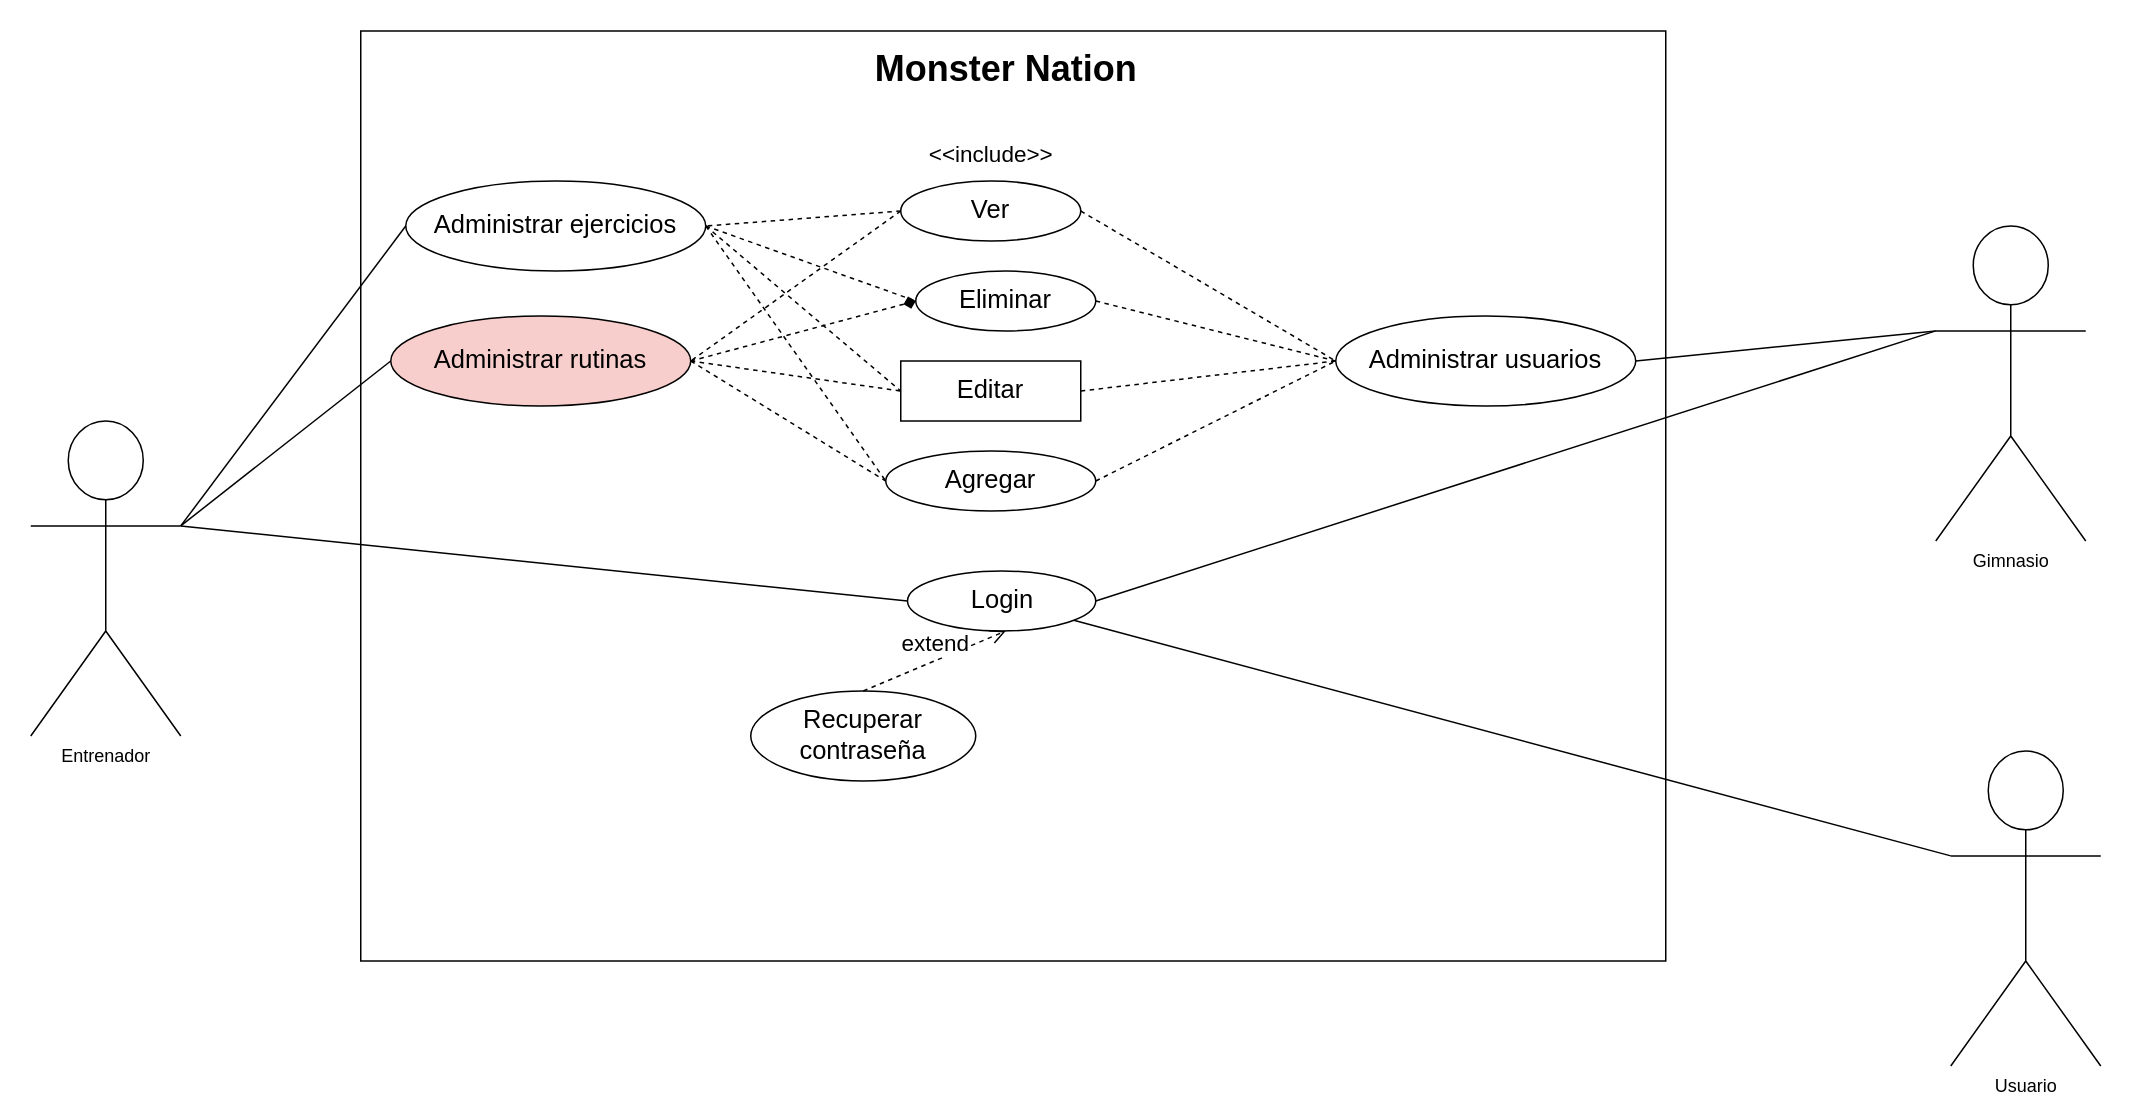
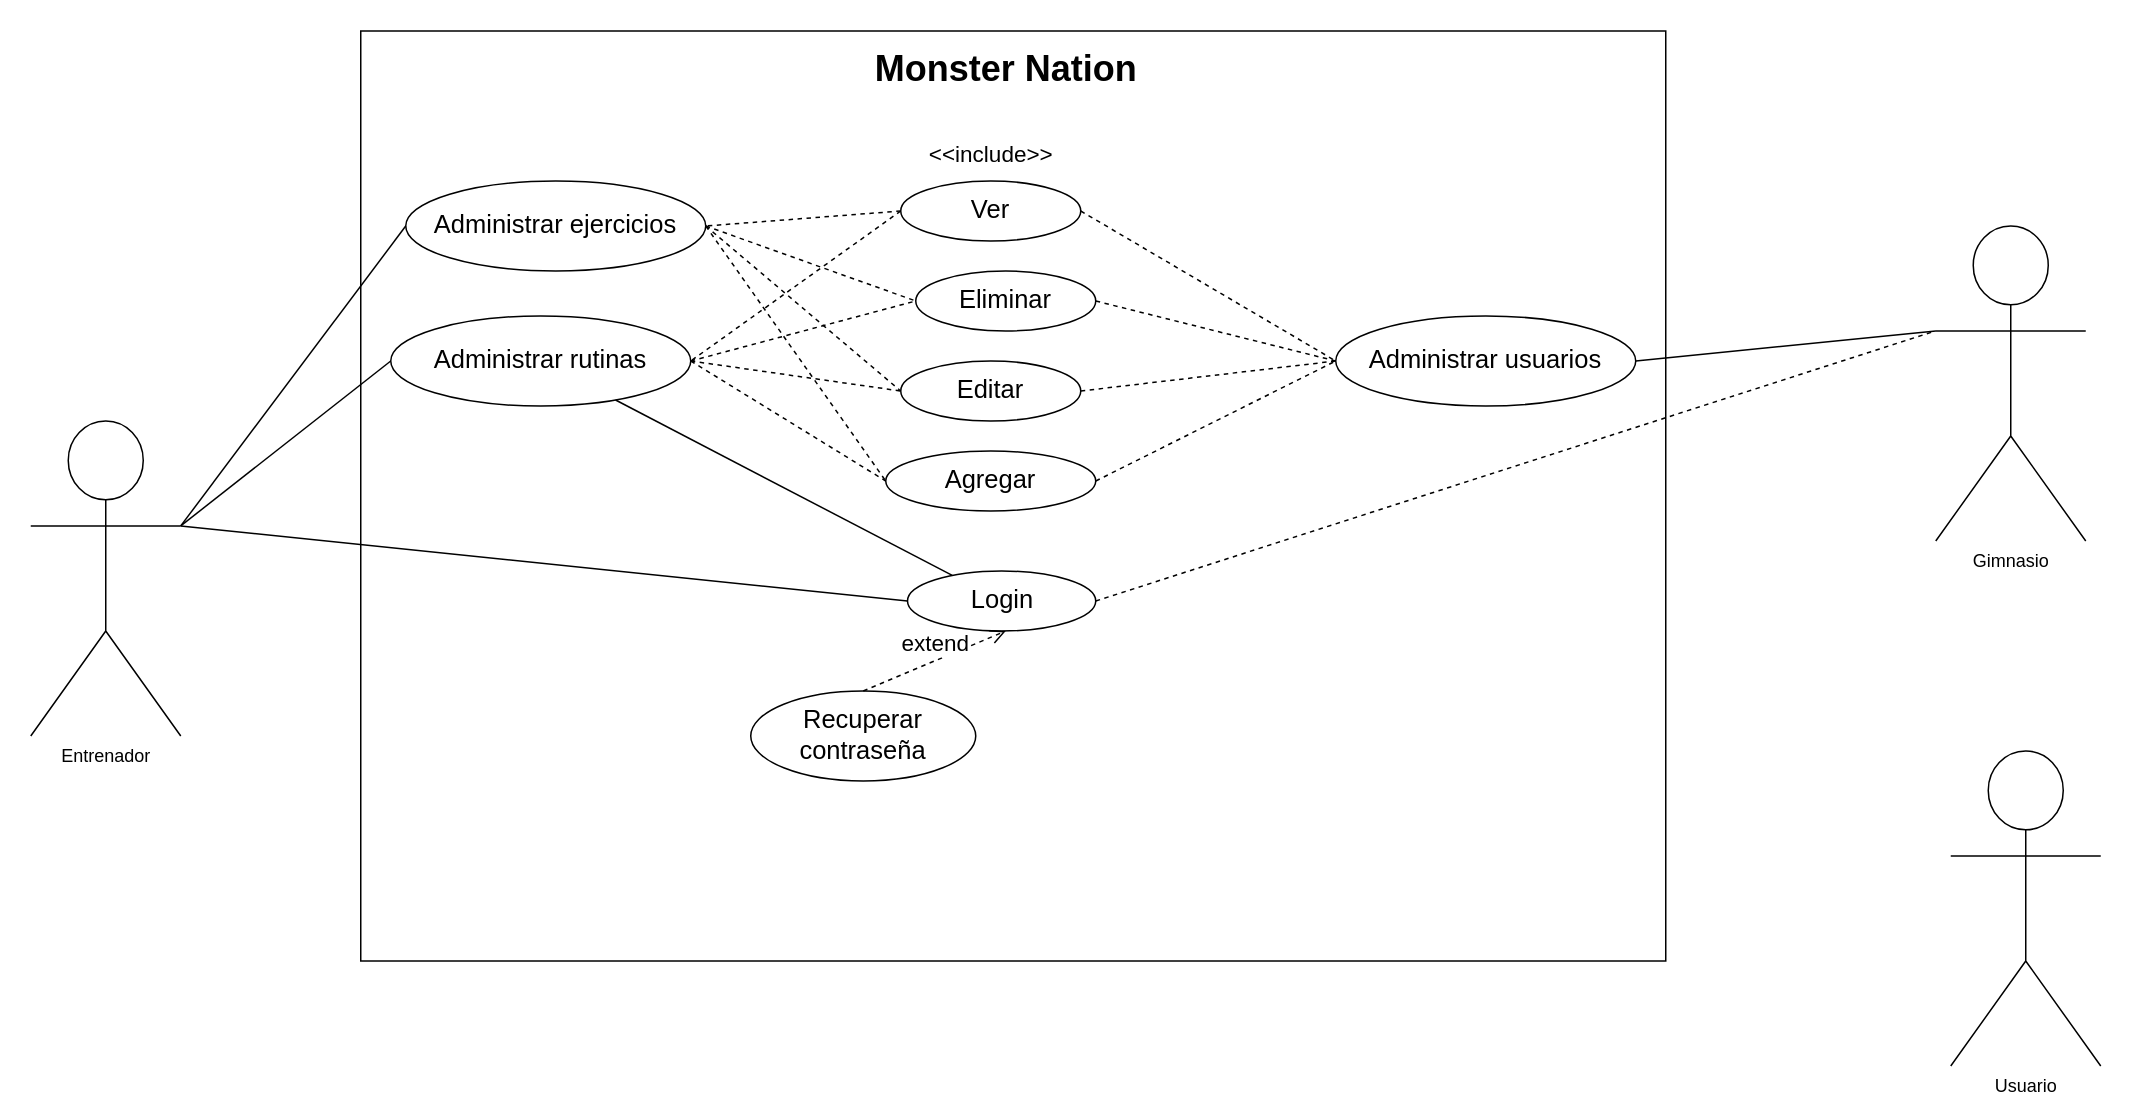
edge "Administrar rutinas" -> "Eliminar": arrowhead diamond -> none
node "Administrar rutinas": fillcolor #f8cecc -> #ffffff
node "Editar": shape rectangle -> ellipse
edge "Gimnasio" -- "Login": style solid -> dashed
edge "Login" -- "Usuario": now "Login" -- "Administrar rutinas"
